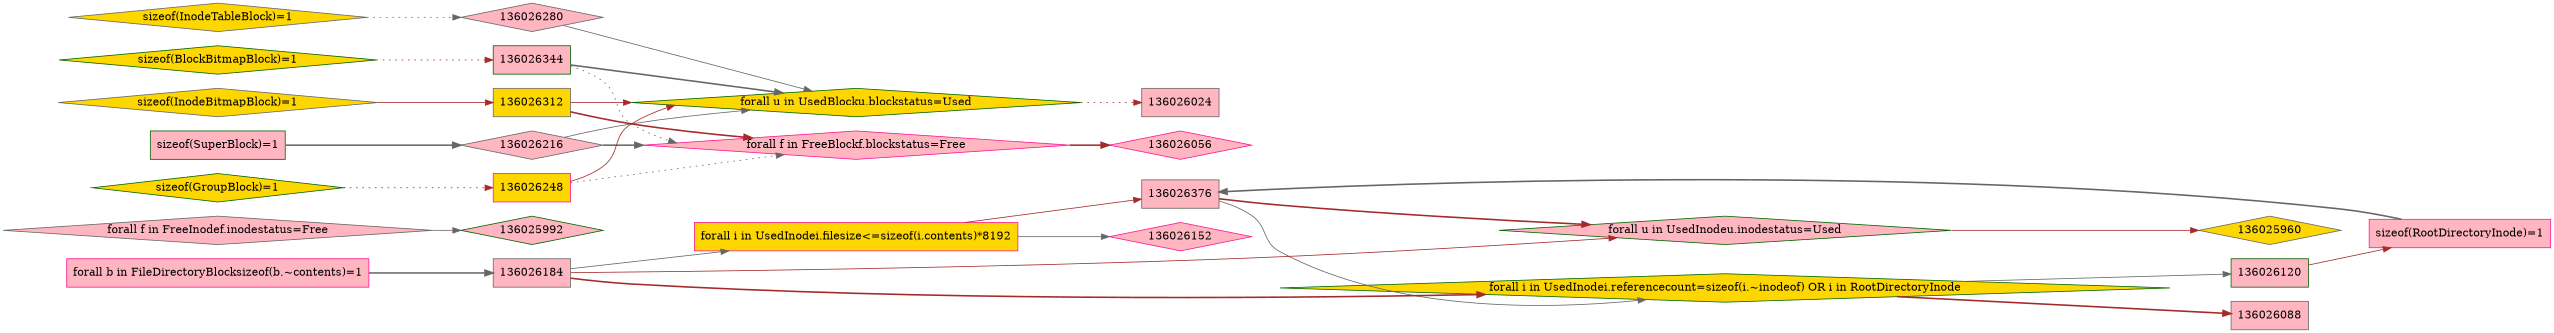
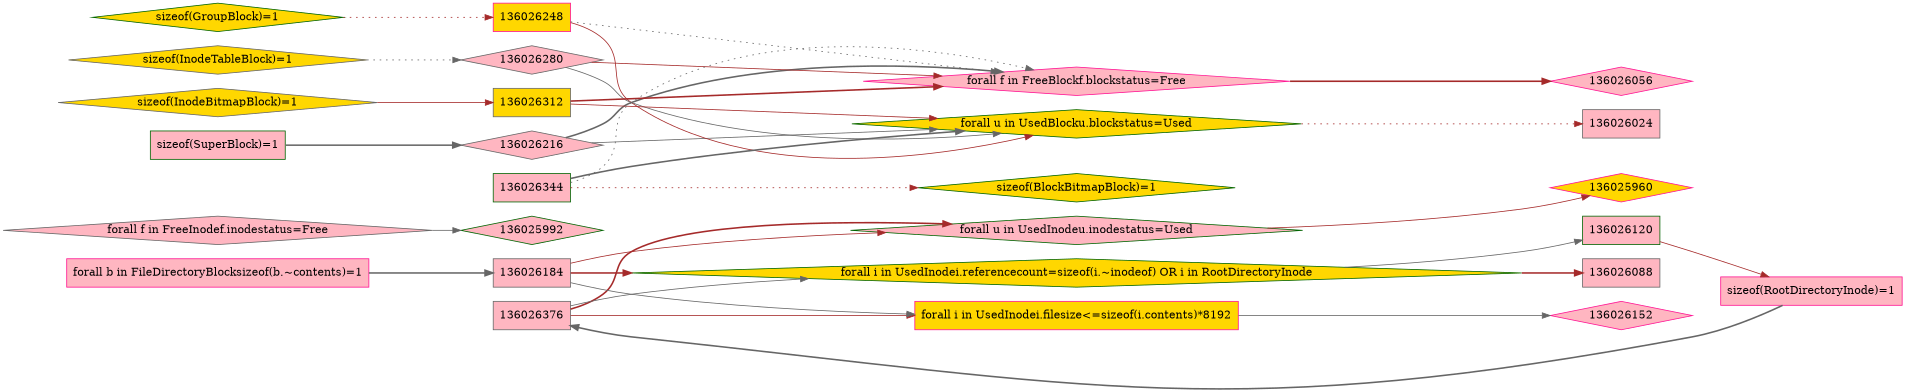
edge "sizeof(BlockBitmapBlock)=1" -> "136026344": reversed
edge "136026280" -> "forall f in FreeBlockf.blockstatus=Free": added
edge "forall i in UsedInodei.filesize<=sizeof(i.contents)*8192" -> "136026376": reversed
node "136025960": color gray40 -> deeppink
